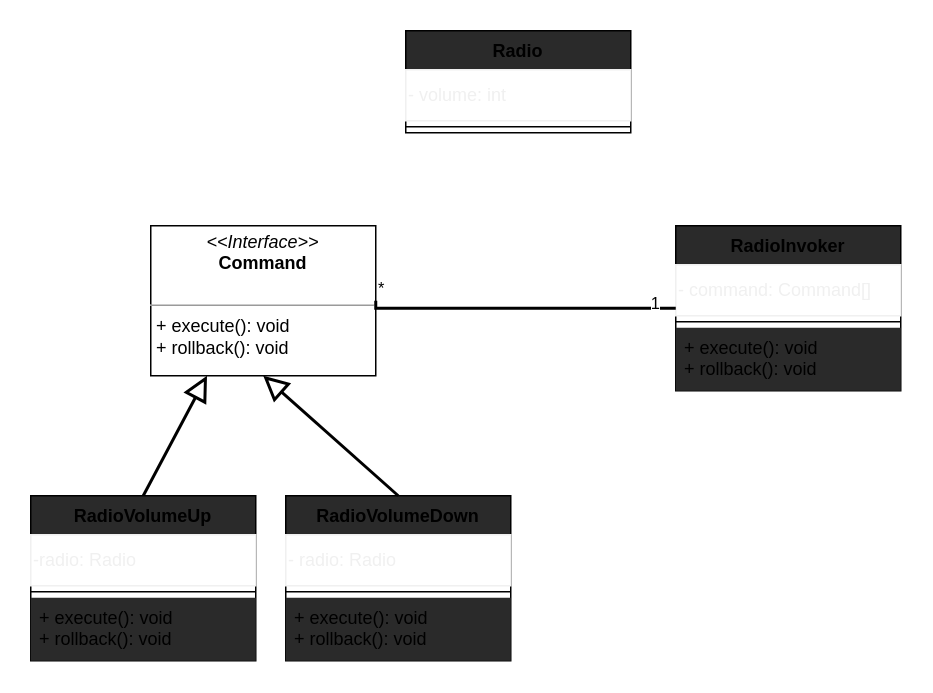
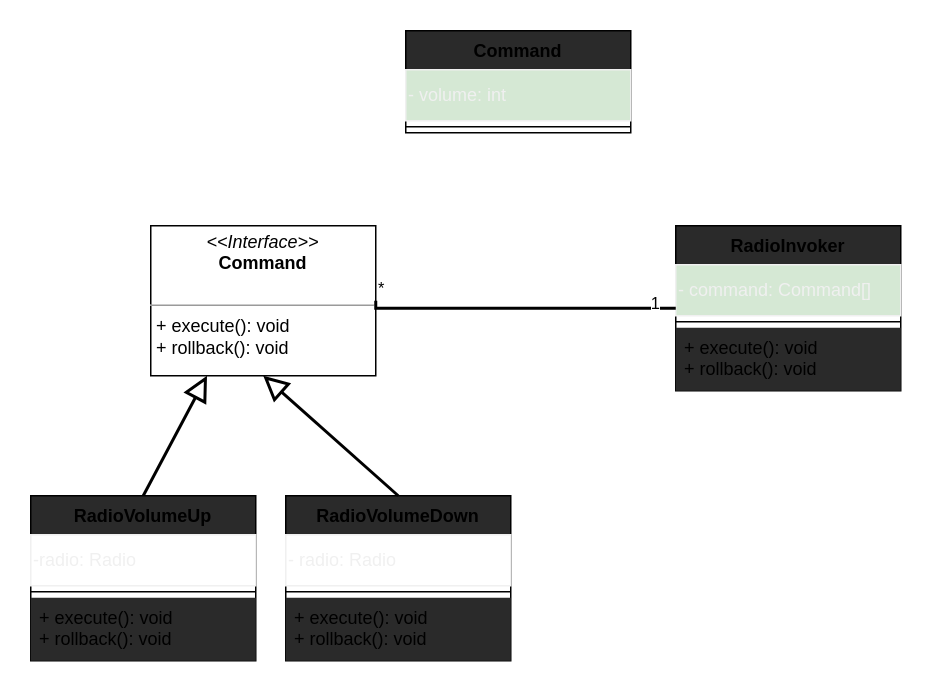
node "Radio": label "Radio" -> "Command"
node "- volume: int": fillcolor #ffffff -> #d5e8d4
node "- command: Command[]": fillcolor #ffffff -> #d5e8d4
